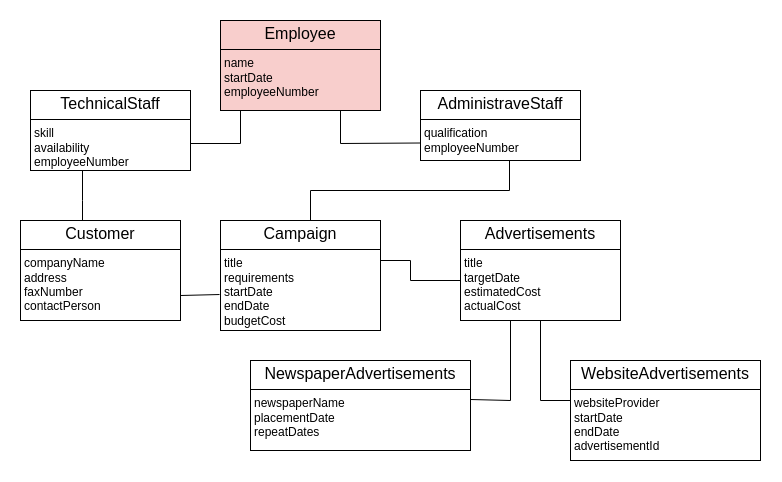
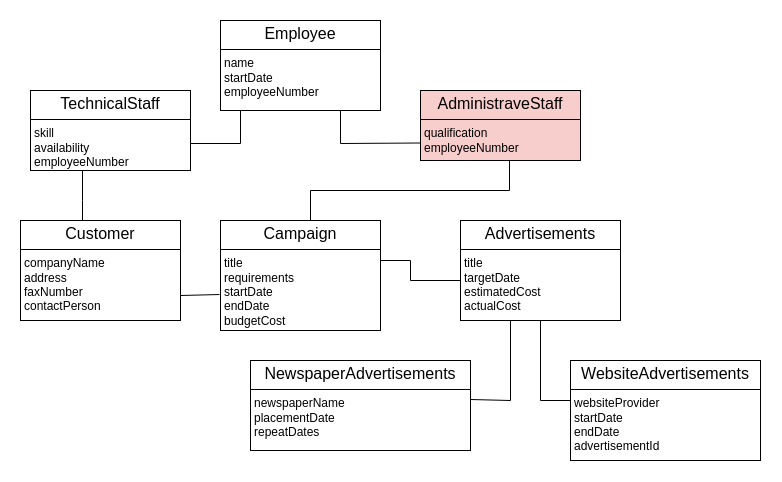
node "Employee name startDate employeeNumber": fillcolor #f8cecc -> #ffffff
node "AdministraveStaff qualification employeeNumber": fillcolor #ffffff -> #f8cecc
